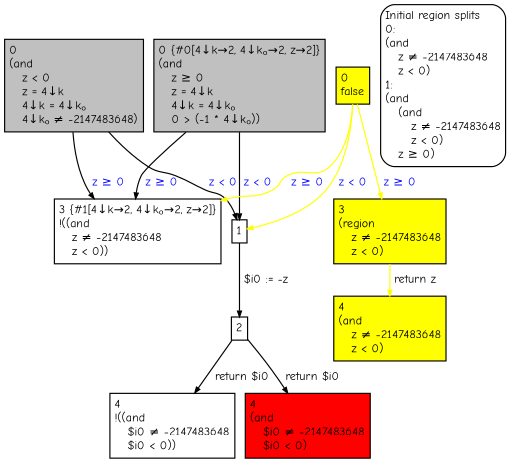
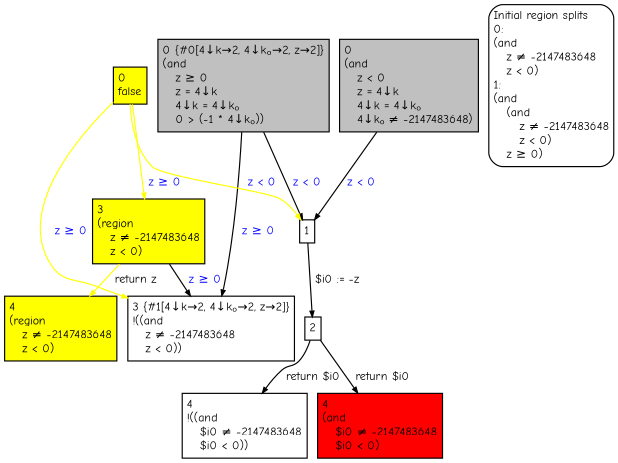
edge "0 (and z < 0 z = 4↓k 4↓k = 4↓kₒ 4↓kₒ ≠ -2147483648)" -> "3 {#1[4↓k→2, 4↓kₒ→2, z→2]} !((and z ≠ -2147483648 z < 0))": now "3 (region z ≠ -2147483648 z < 0)" -> "3 {#1[4↓k→2, 4↓kₒ→2, z→2]} !((and z ≠ -2147483648 z < 0))"
node "4 (and z ≠ -2147483648 z < 0)": label "4 (and z ≠ -2147483648 z < 0)" -> "4 (region z ≠ -2147483648 z < 0)"
